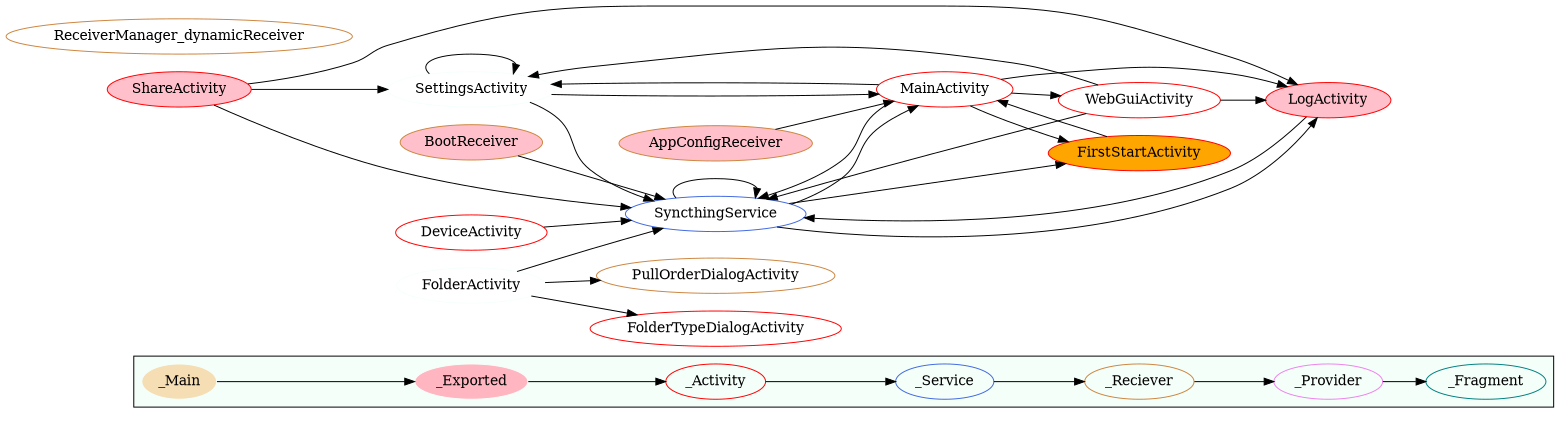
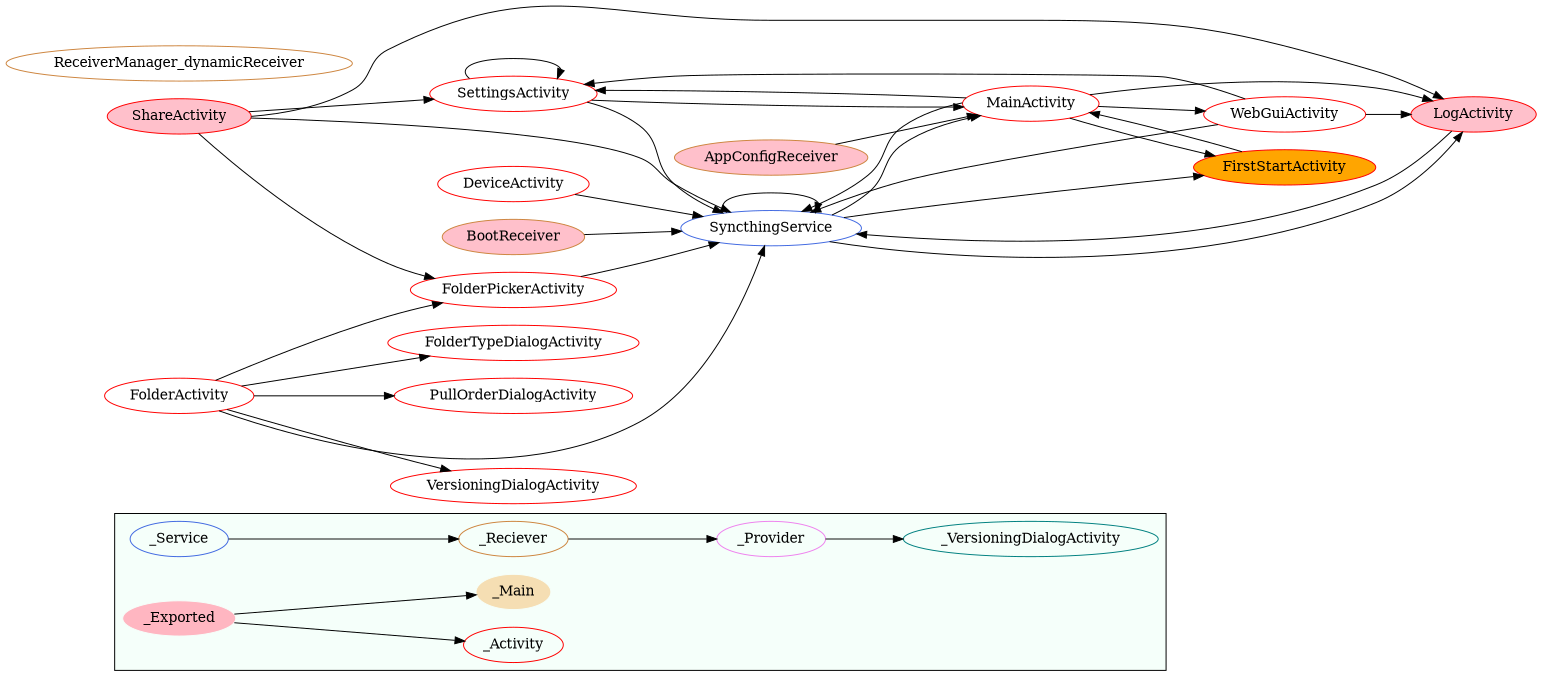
node "SettingsActivity": color mintcream -> red
node "PullOrderDialogActivity": color peru -> red
node "FolderActivity": color mintcream -> red
node "FolderPickerActivity": added
edge "_Main" -> "_Exported": reversed
edge "_Activity" -> "_Service": removed
node "_Fragment": label "_Fragment" -> "_VersioningDialogActivity"
node "VersioningDialogActivity": added
